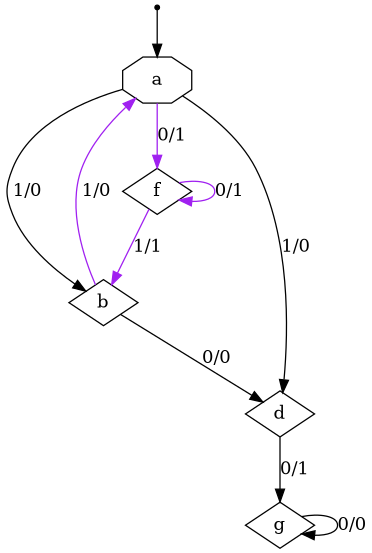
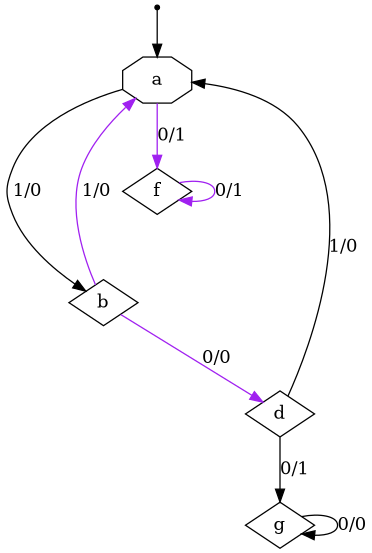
edge "a" -> "d": reversed
edge "f" -> "b": removed, label "1/1"
edge "b" -> "d": color black -> purple
